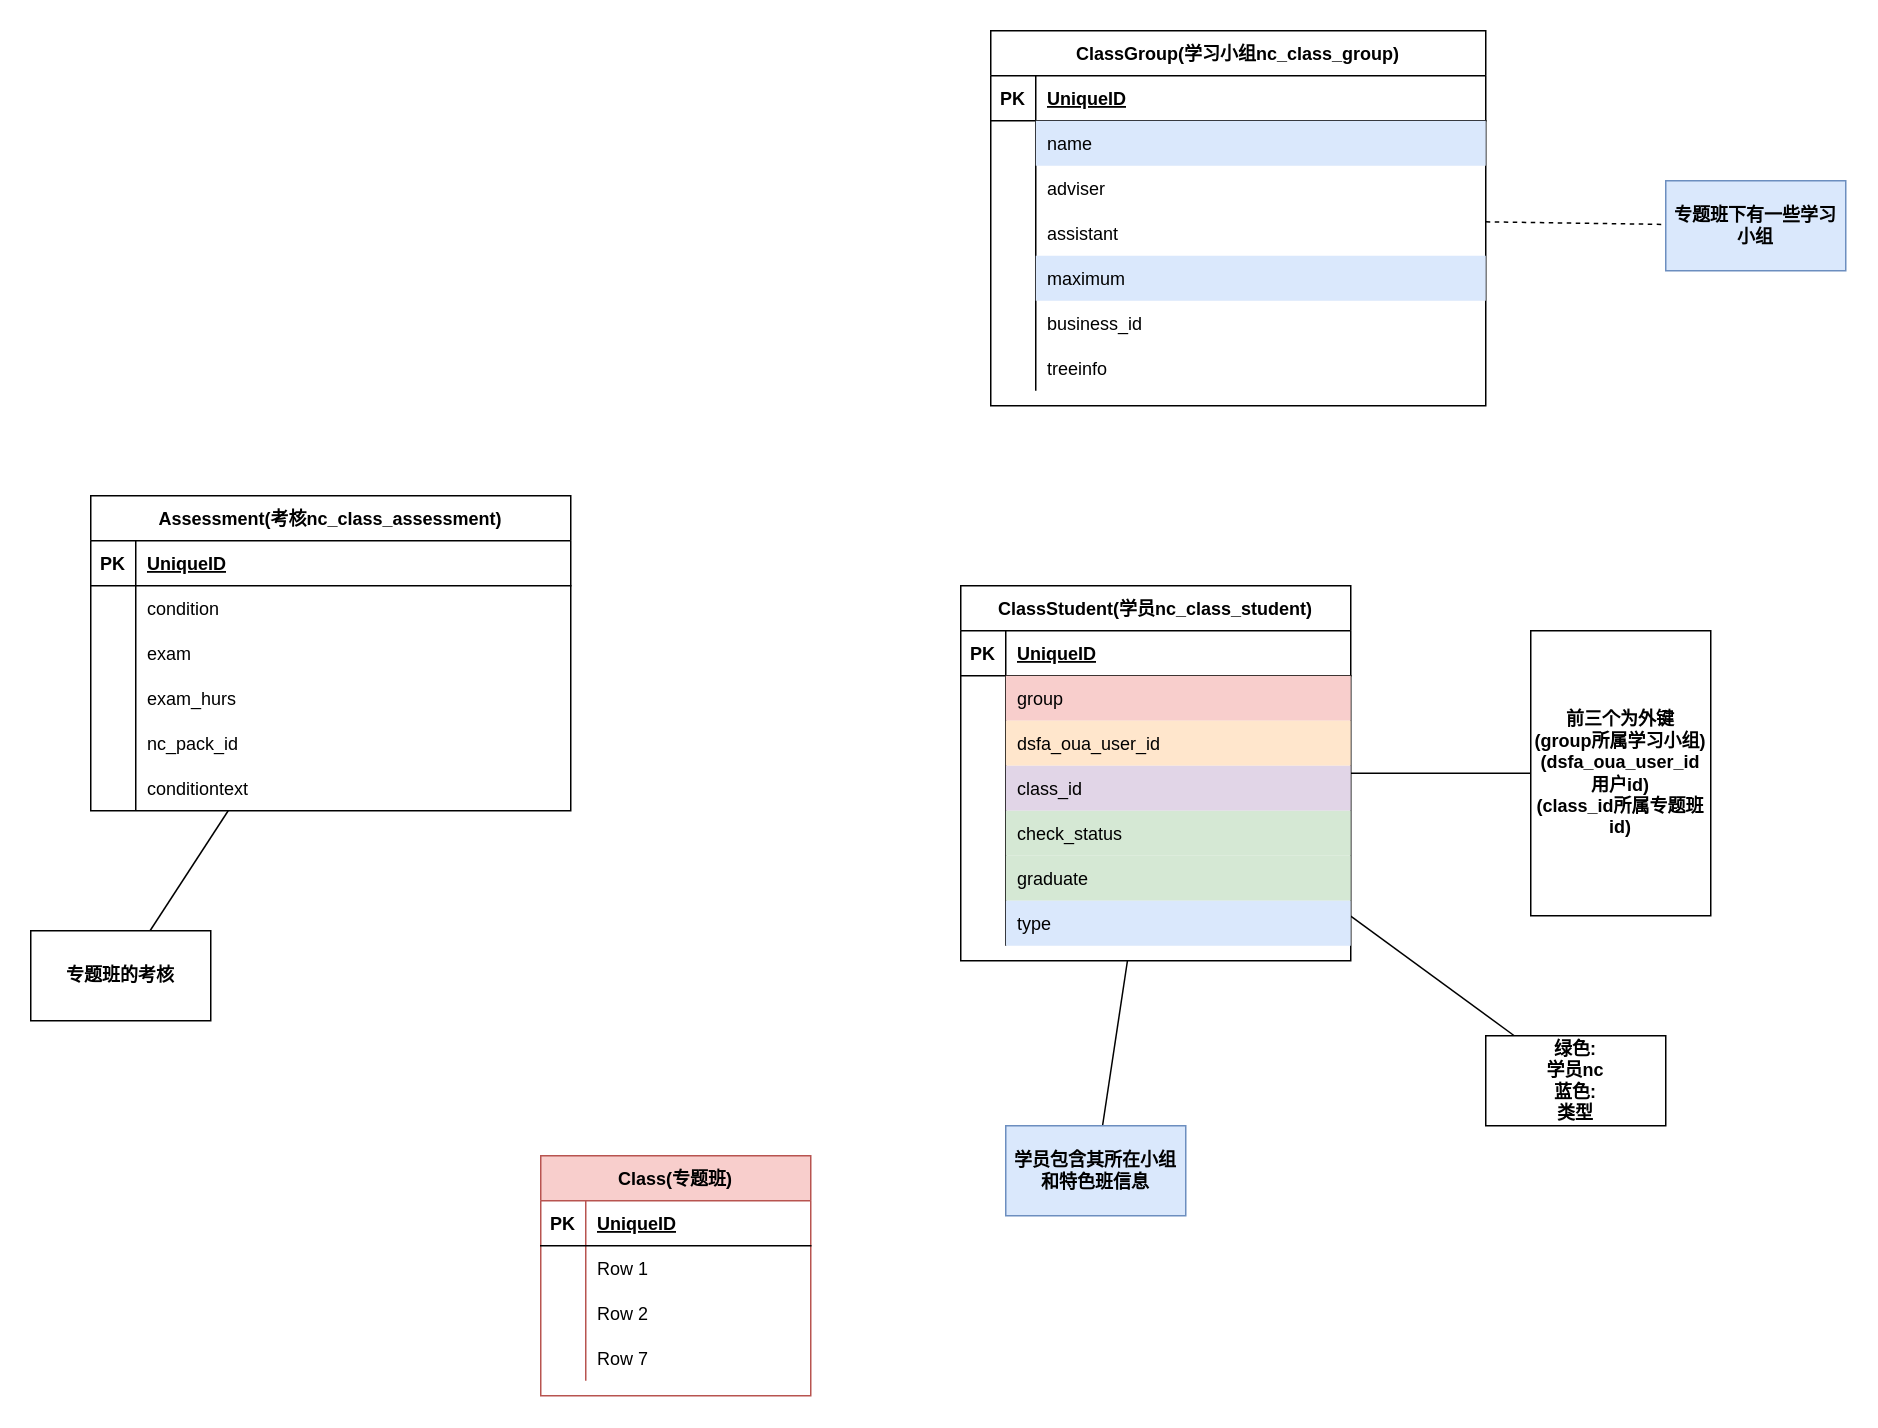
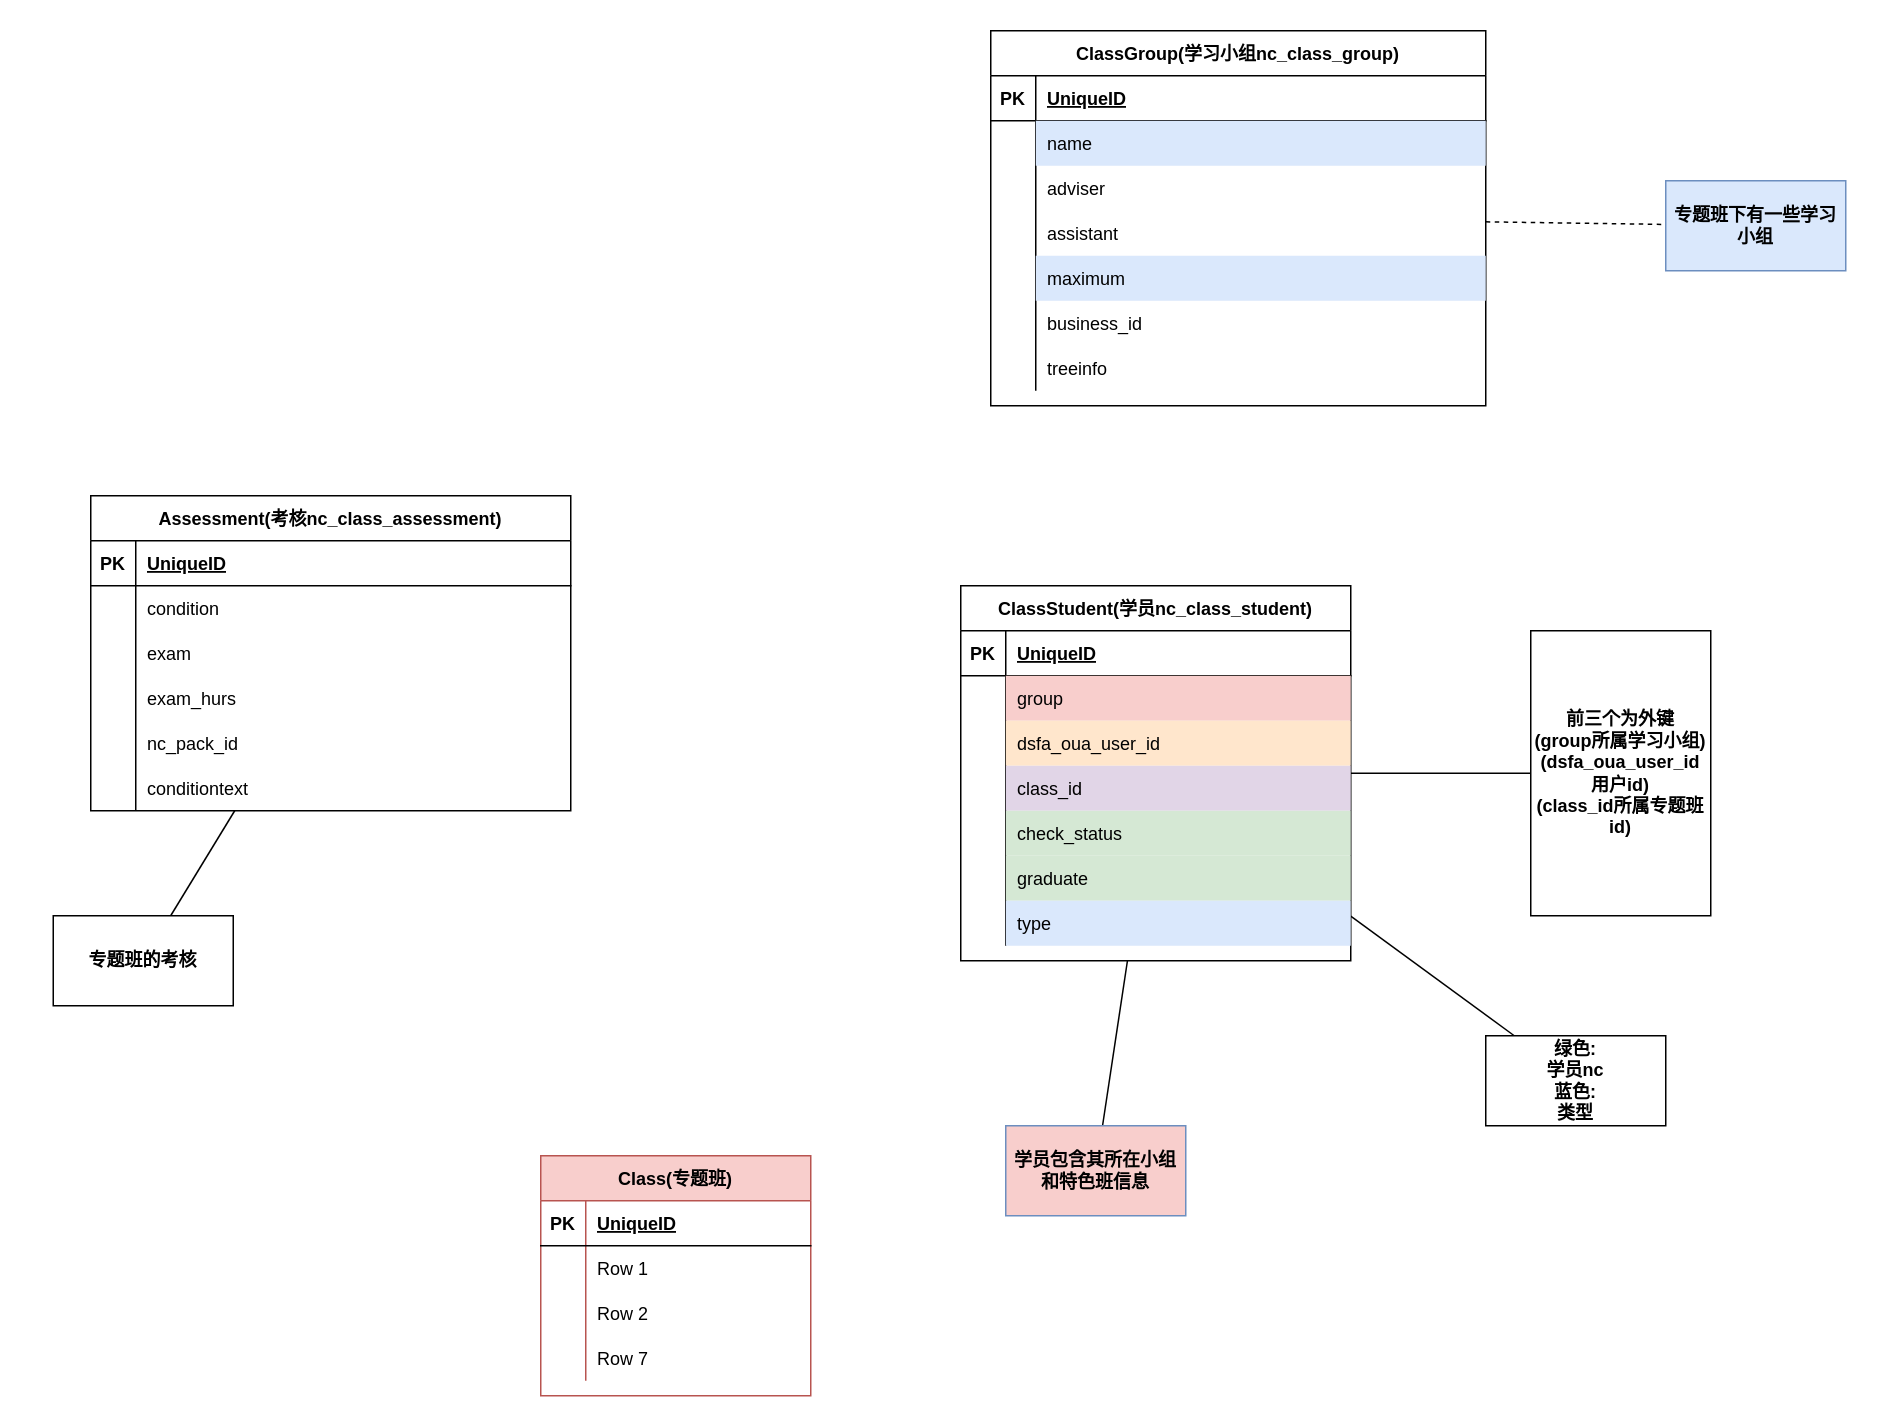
node "专题班的考核": moved (121, 976) -> (143, 961)
node "学员包含其所在小组和特色班信息": fillcolor #dae8fc -> #f8cecc
